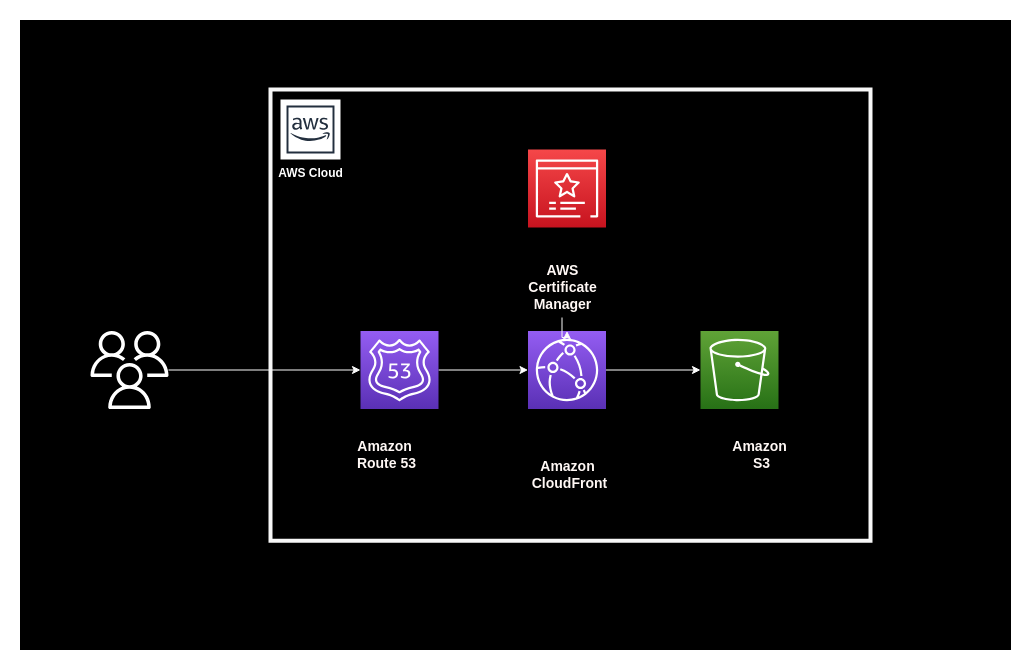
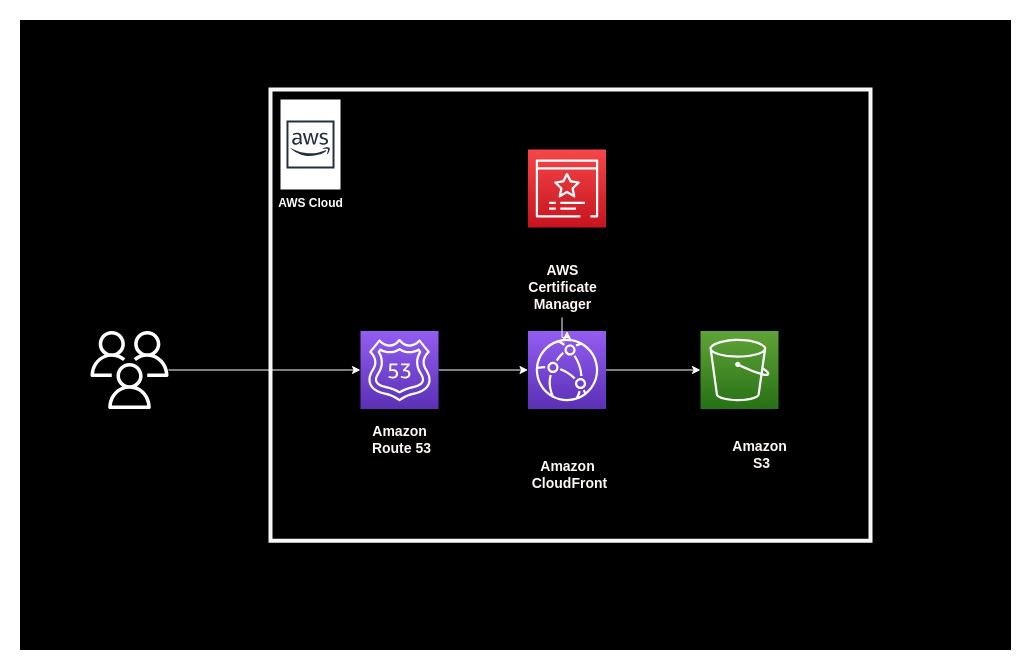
node "AWS Cloud": size 60x60 -> 60x90
node "Amazon Route 53": moved (385, 455) -> (400, 440)
